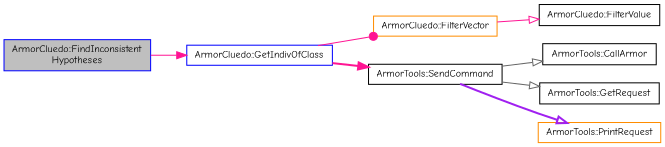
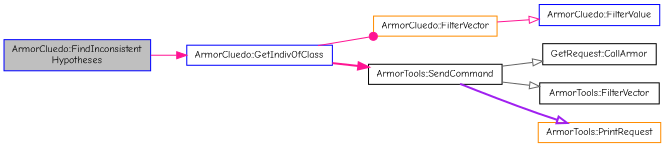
node "ArmorCluedo::FilterValue": color black -> blue
node "ArmorTools::CallArmor": label "ArmorTools::CallArmor" -> "GetRequest::CallArmor"
node "ArmorTools::GetRequest": label "ArmorTools::GetRequest" -> "ArmorTools::FilterVector"
